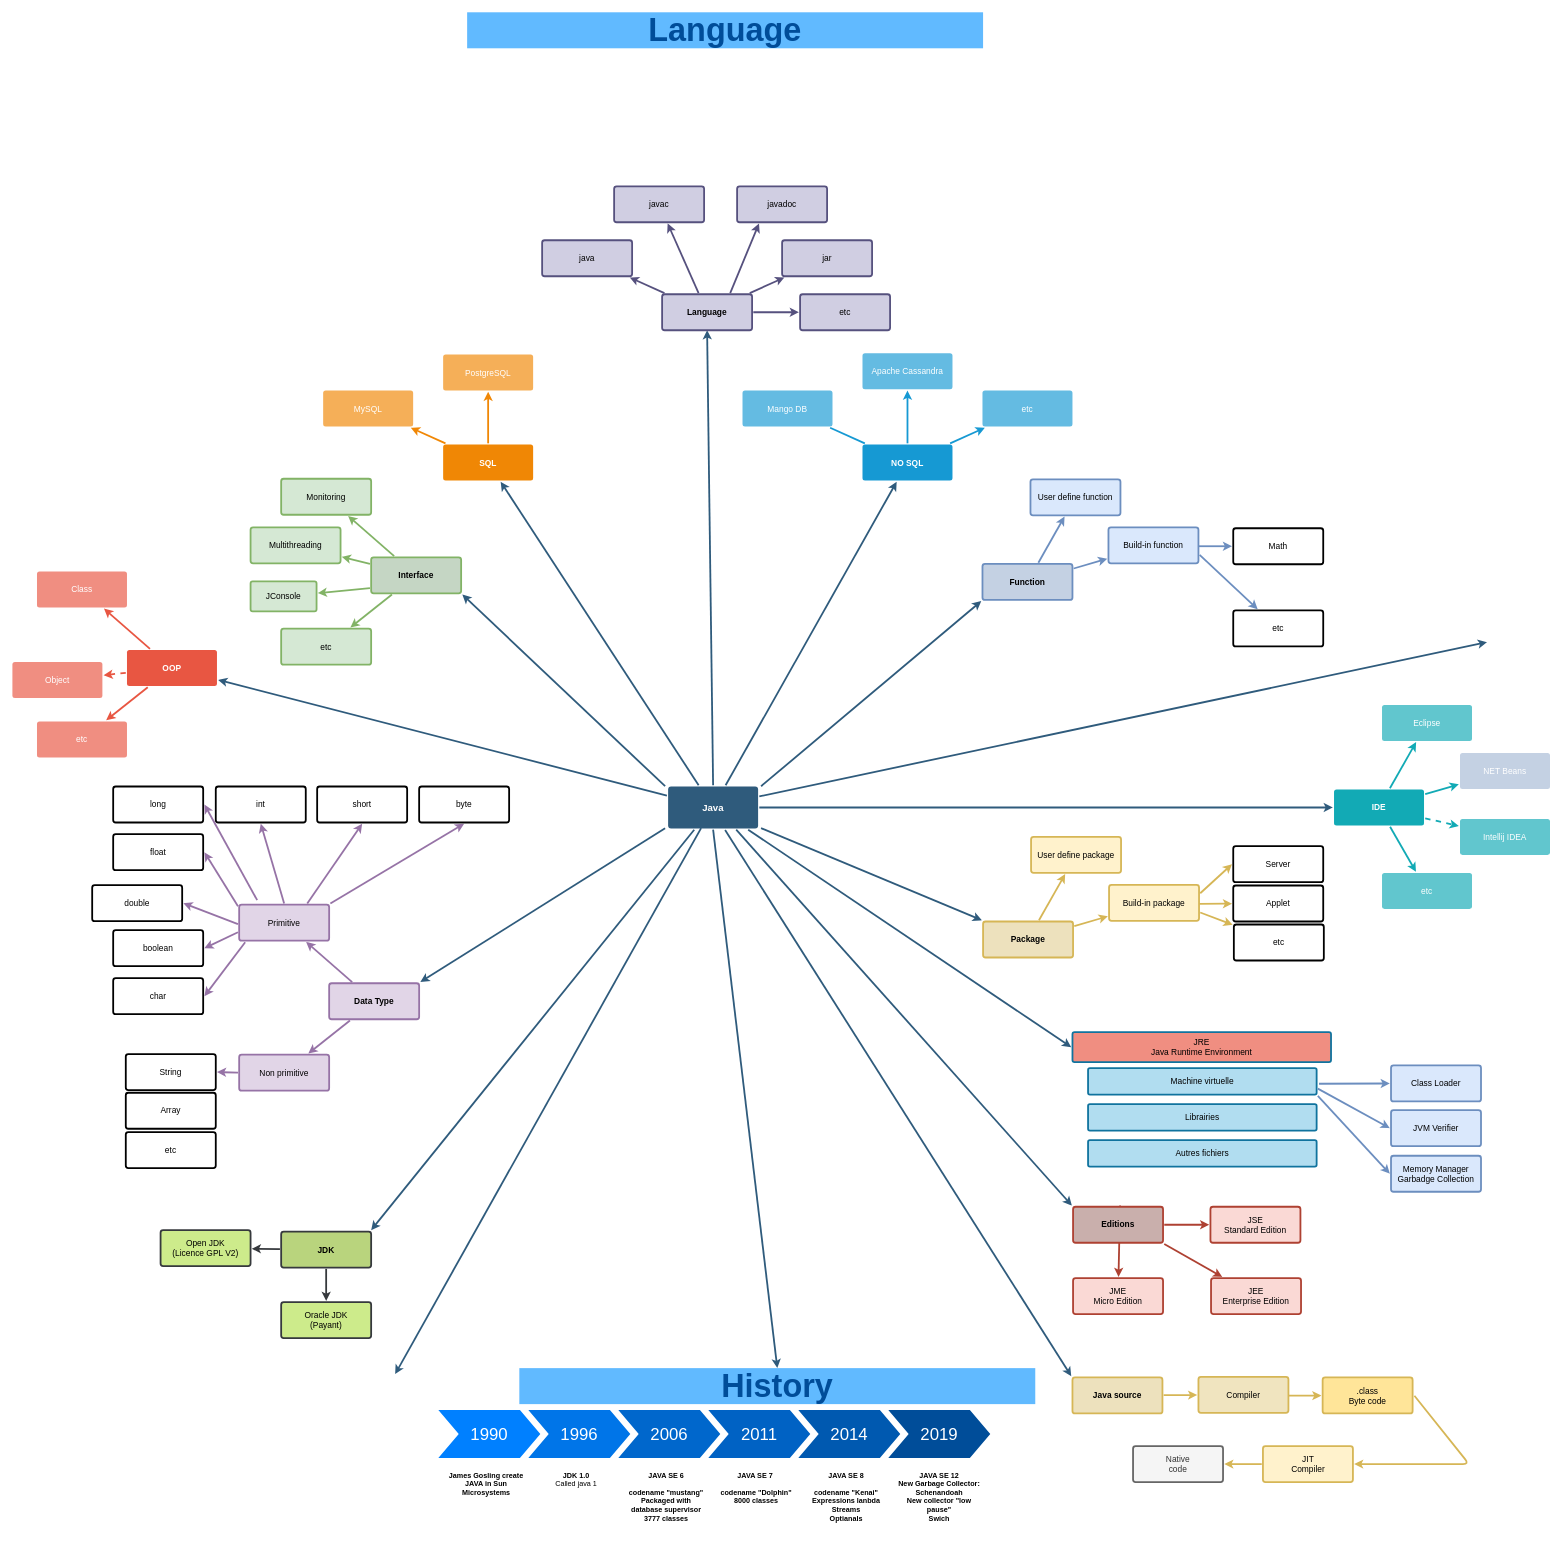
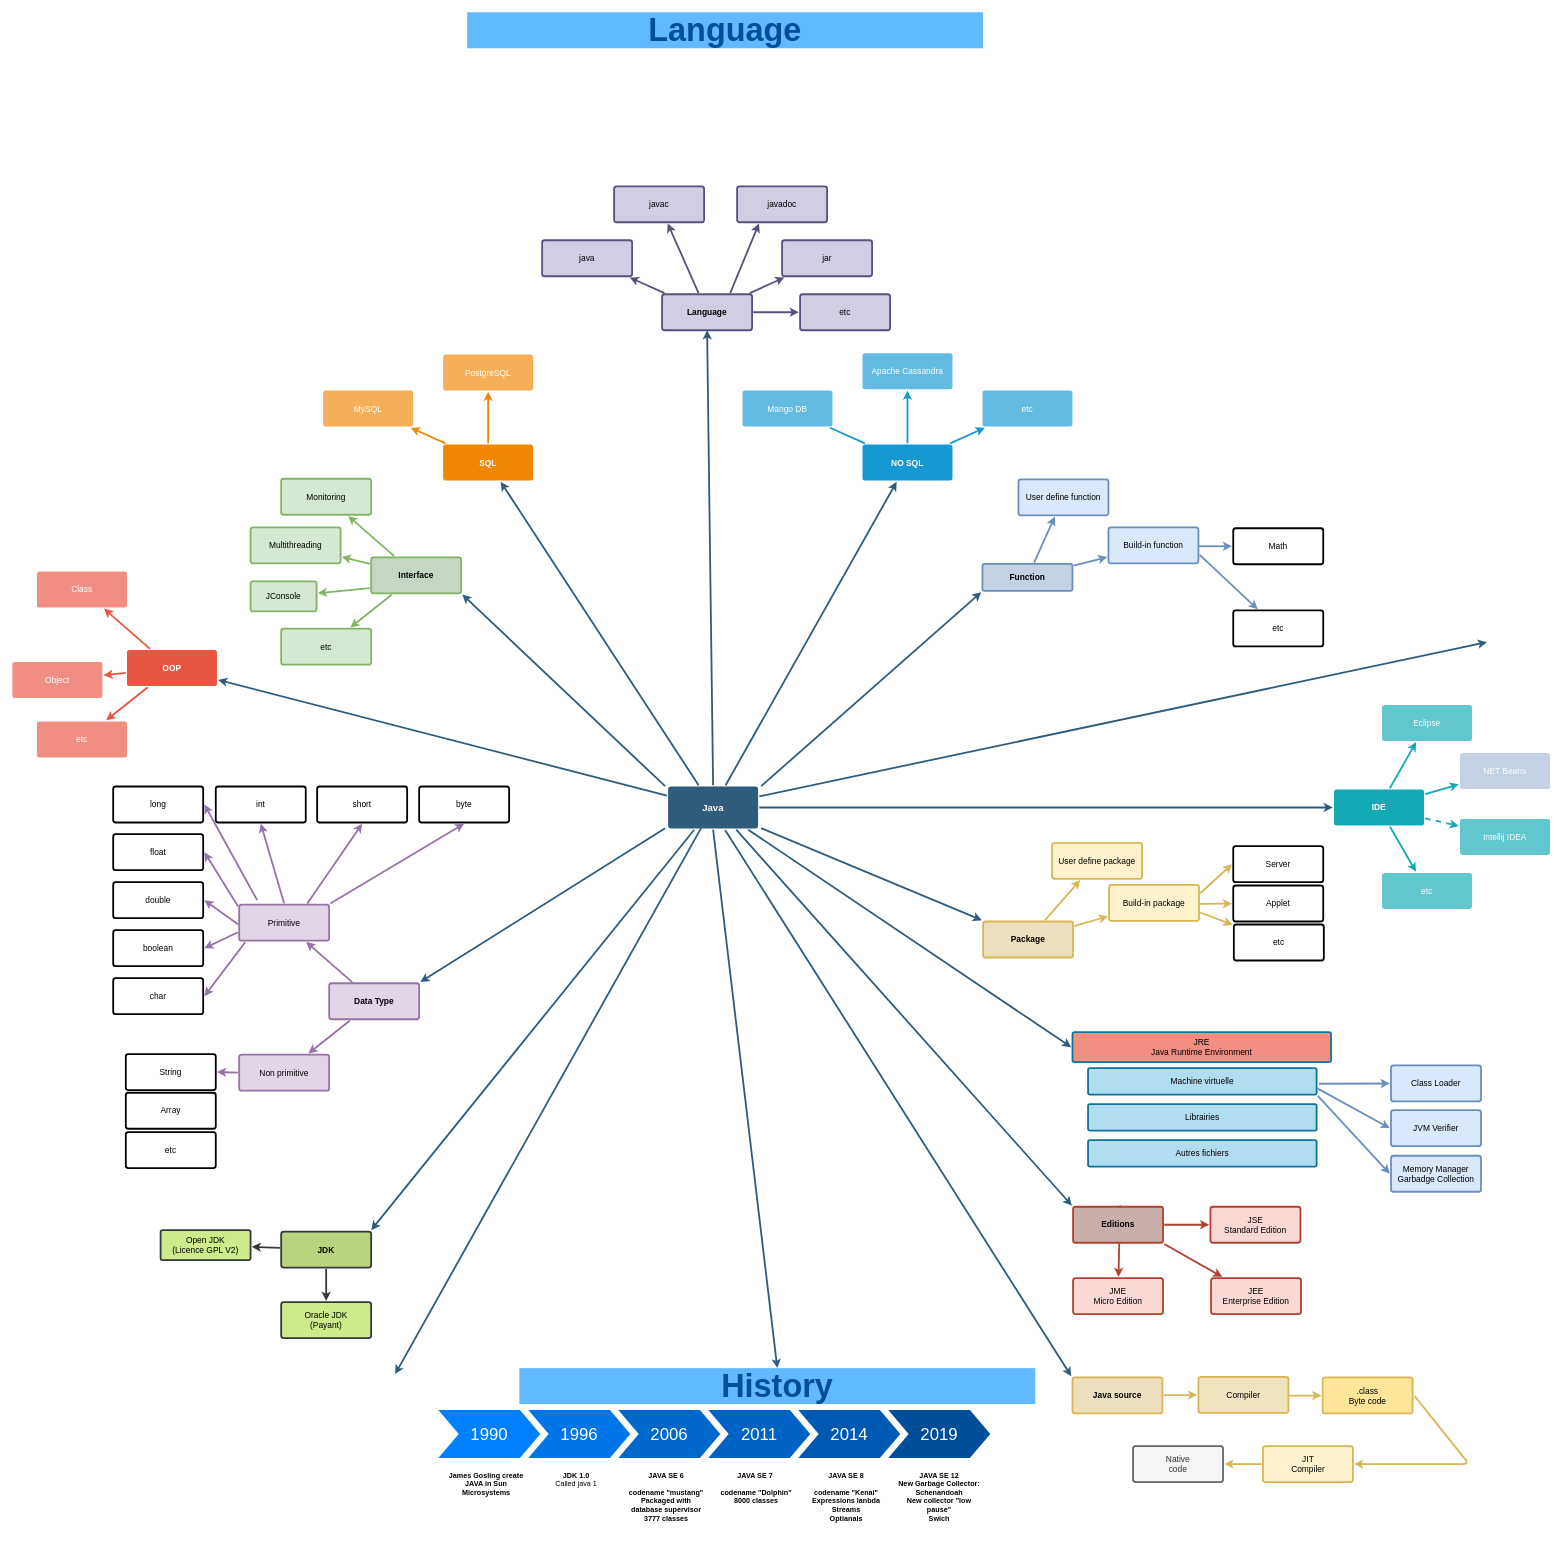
node "User define function": moved (1076, 497) -> (1064, 497)
node "Function": size 90x36 -> 90x27
edge "OOP" -> "Object": style dashed -> solid
node "User define package": moved (1076, 855) -> (1097, 861)
node "double": moved (137, 903) -> (158, 900)
node "Open JDK (Licence GPL V2)": size 90x36 -> 90x30
